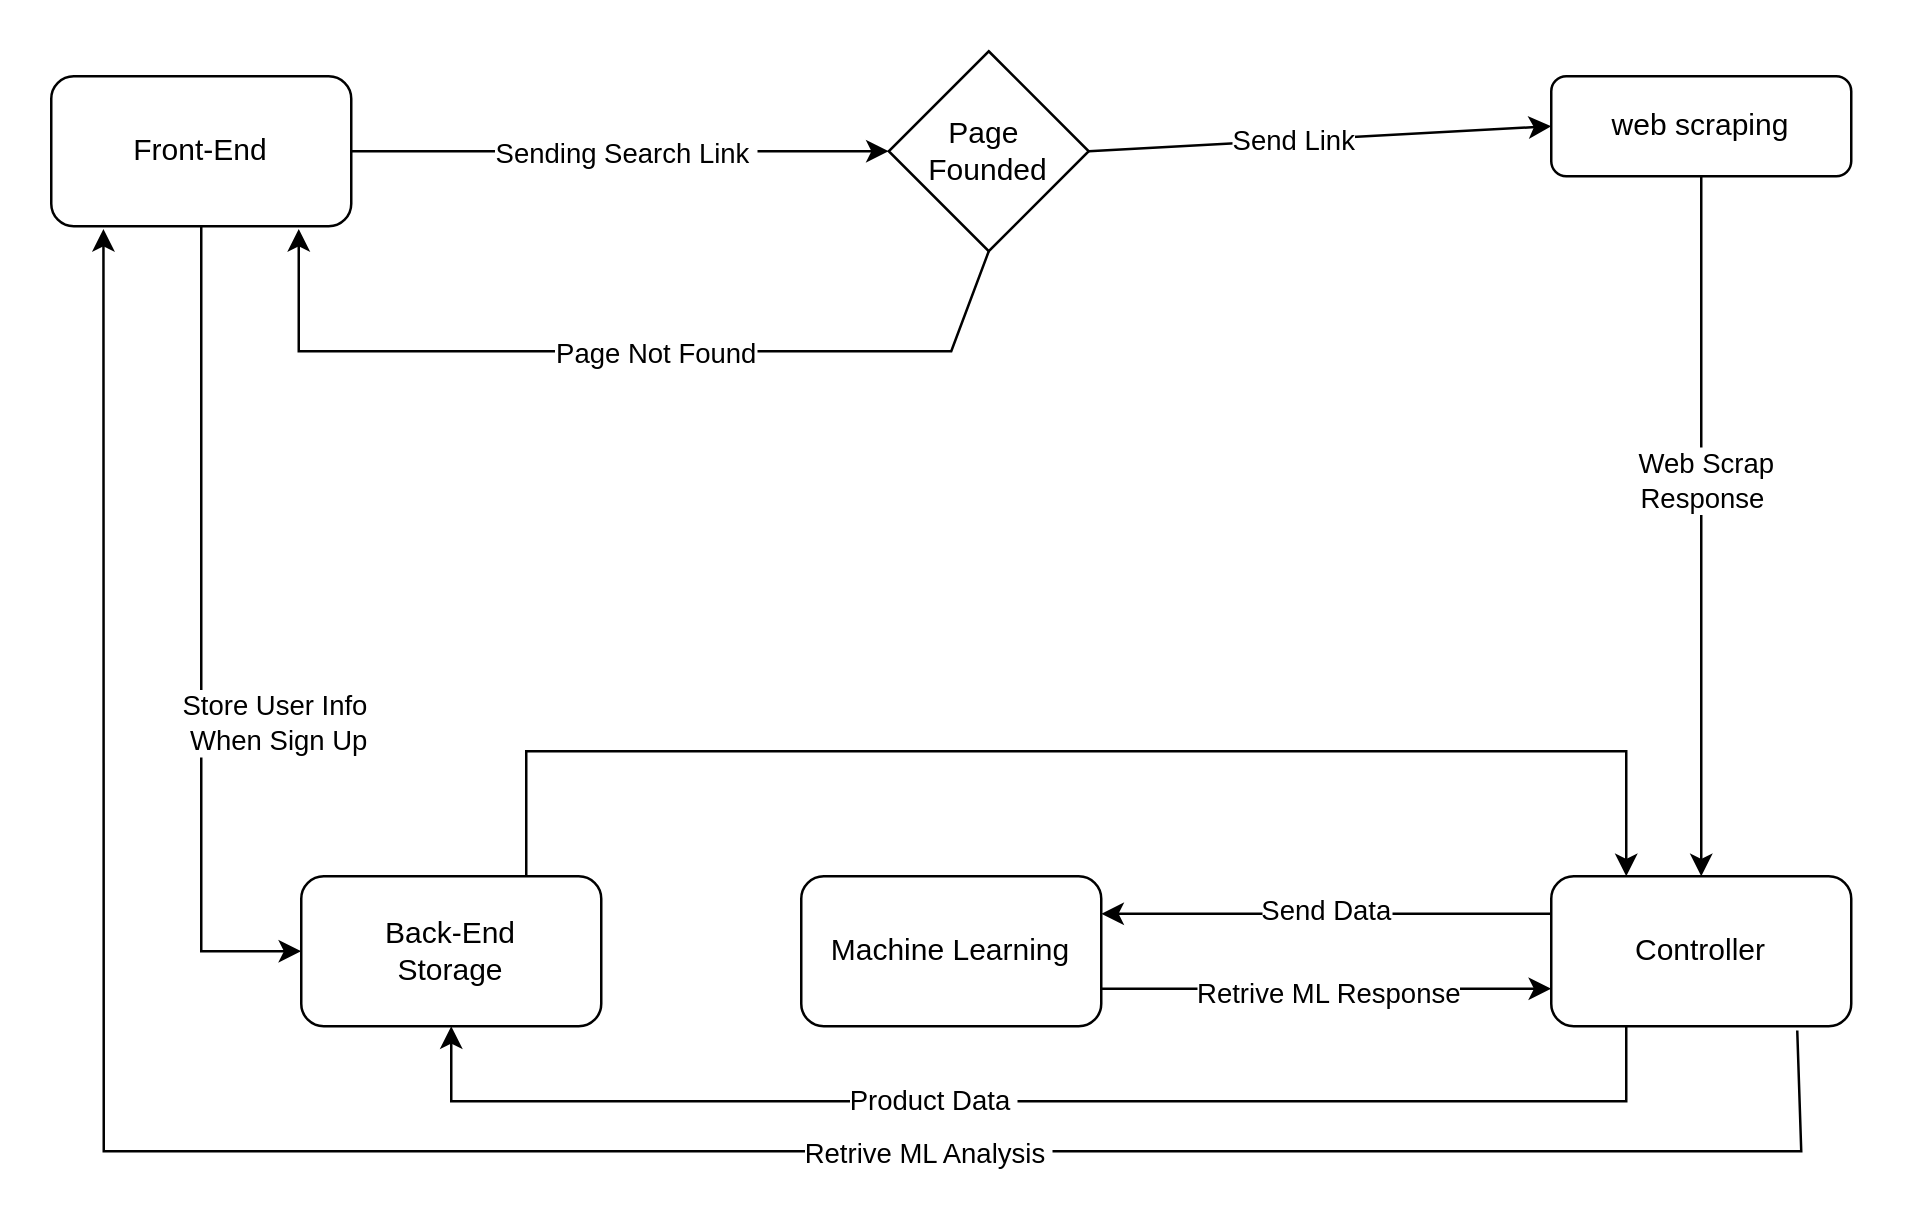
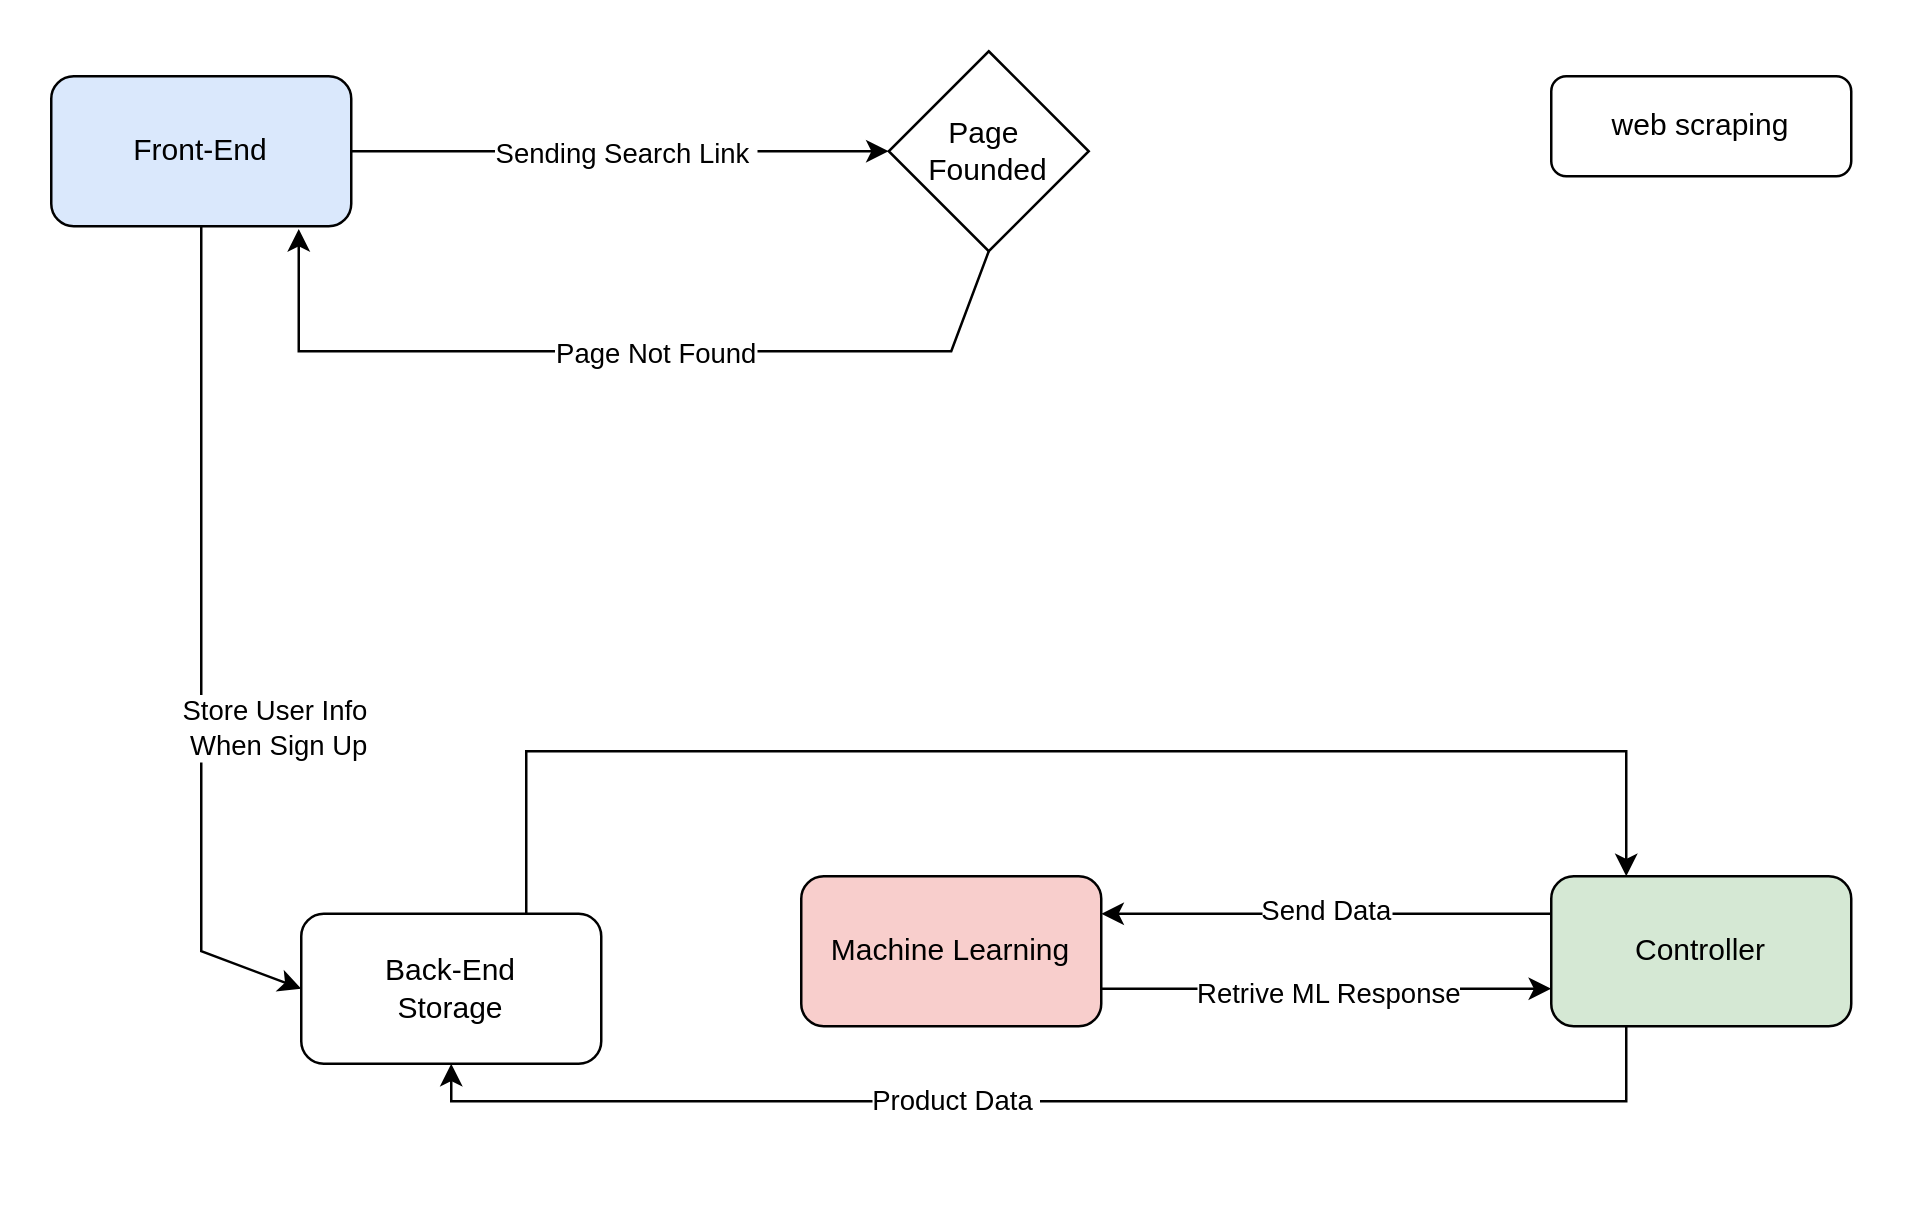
edge "Page Founded" -> "web scraping": removed, label "Send Link"
node "Front-End": fillcolor #ffffff -> #dae8fc
edge "web scraping" -> "Controller": removed, label "Web Scrap Response"
node "Back-End Storage": moved (451, 951) -> (451, 989)
node "Machine Learning": fillcolor #ffffff -> #f8cecc
node "Controller": fillcolor #ffffff -> #d5e8d4
edge "Controller" -> "Front-End": removed, label "Retrive ML Analysis"
